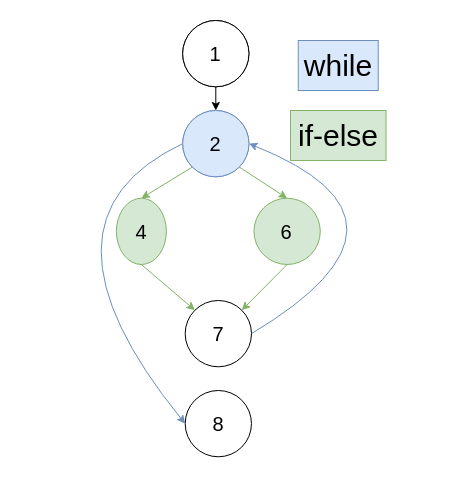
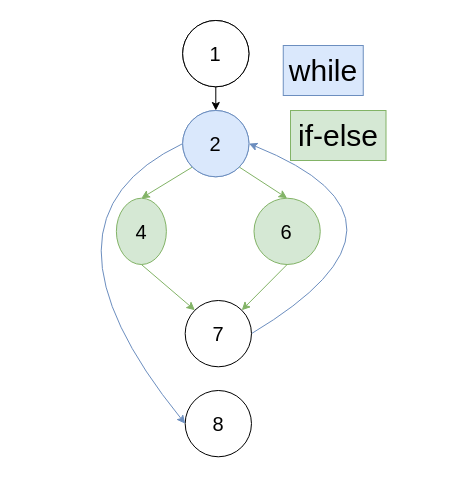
node "while": moved (338, 66) -> (323, 71)
